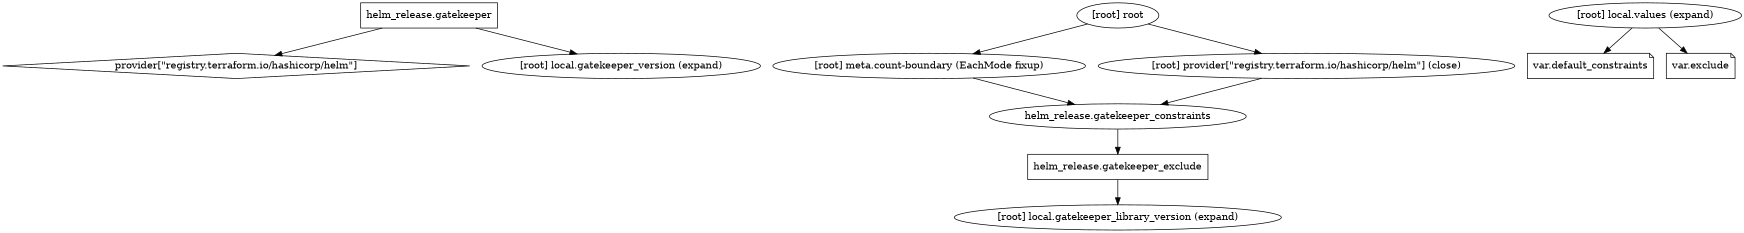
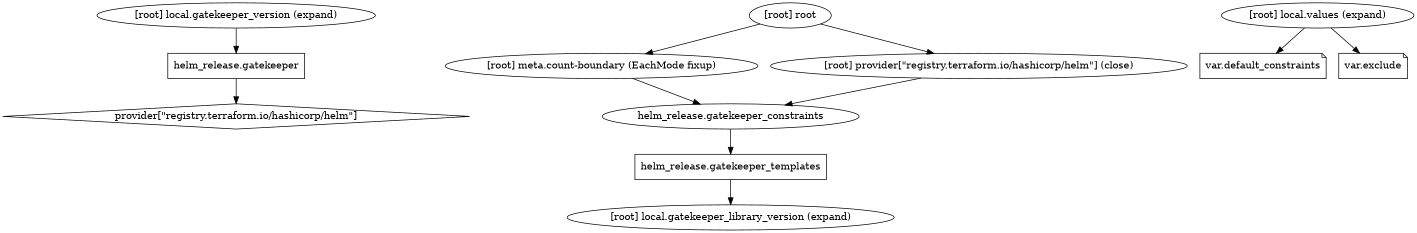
edge "helm_release.gatekeeper" -> "[root] local.gatekeeper_version (expand)": reversed
node "helm_release.gatekeeper_exclude": label "helm_release.gatekeeper_exclude" -> "helm_release.gatekeeper_templates"
